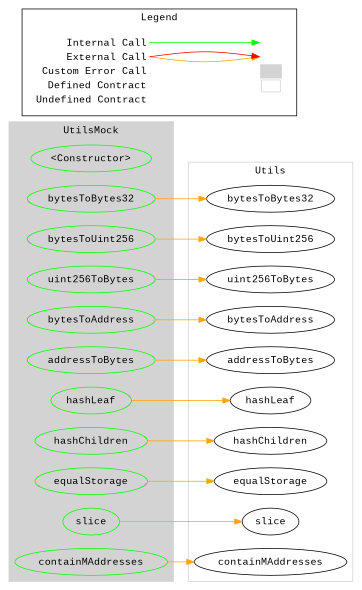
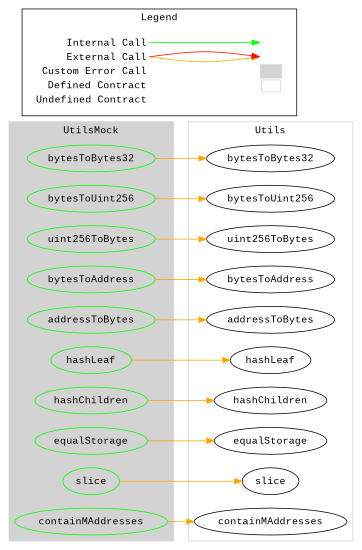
node "<Constructor>": removed
